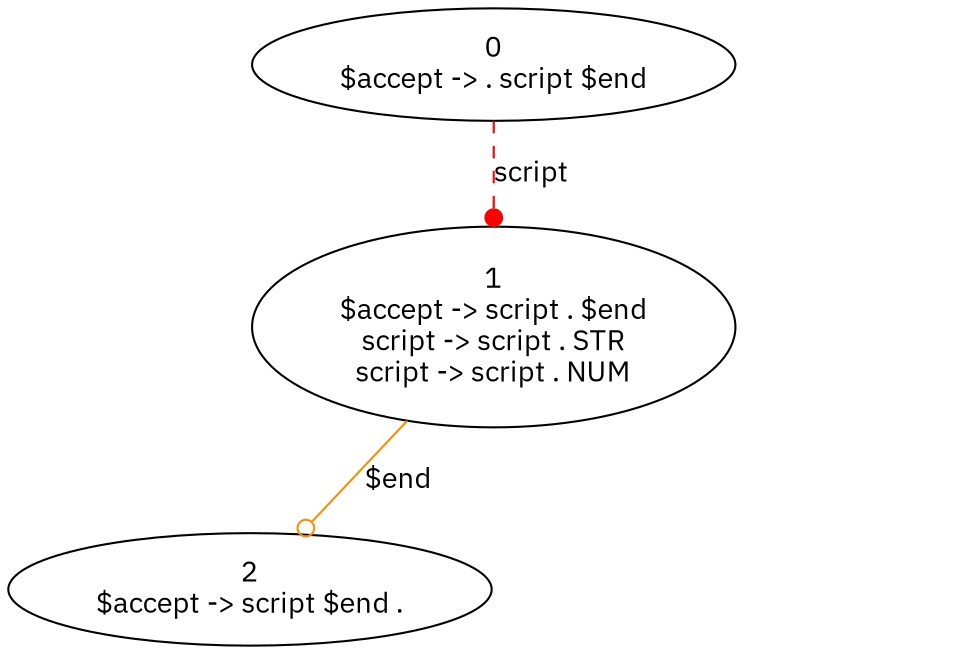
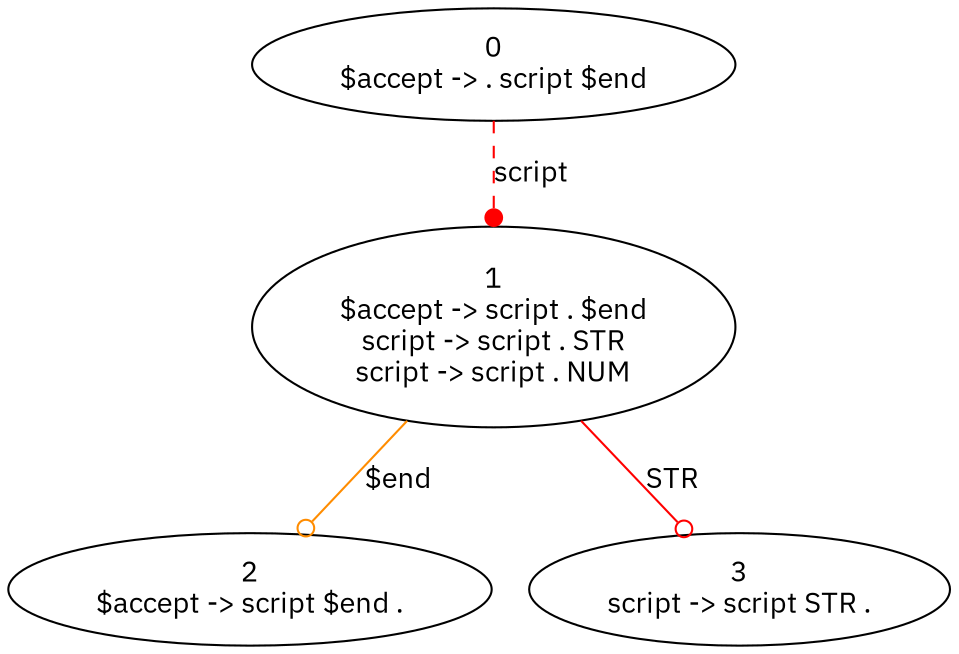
node "3 script -> script STR .": added
